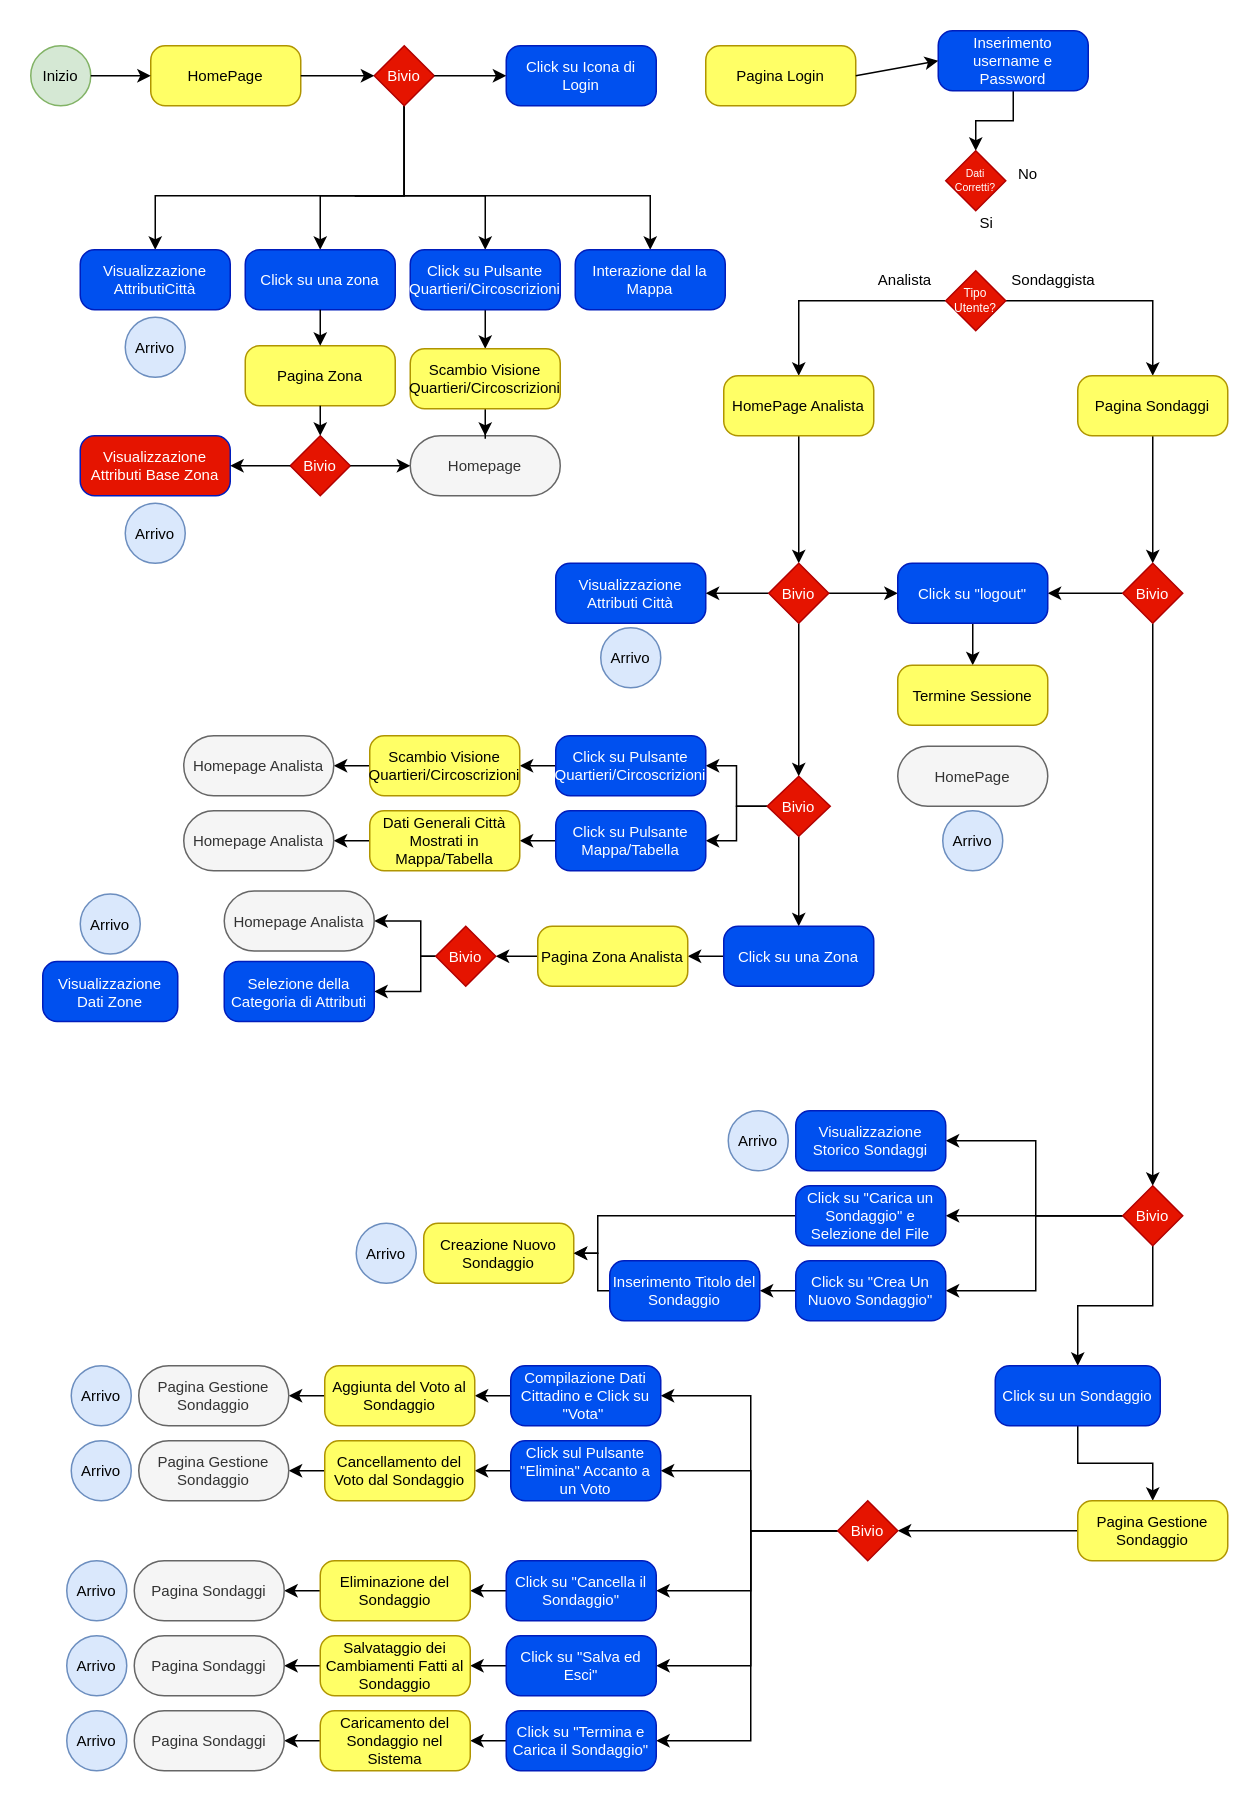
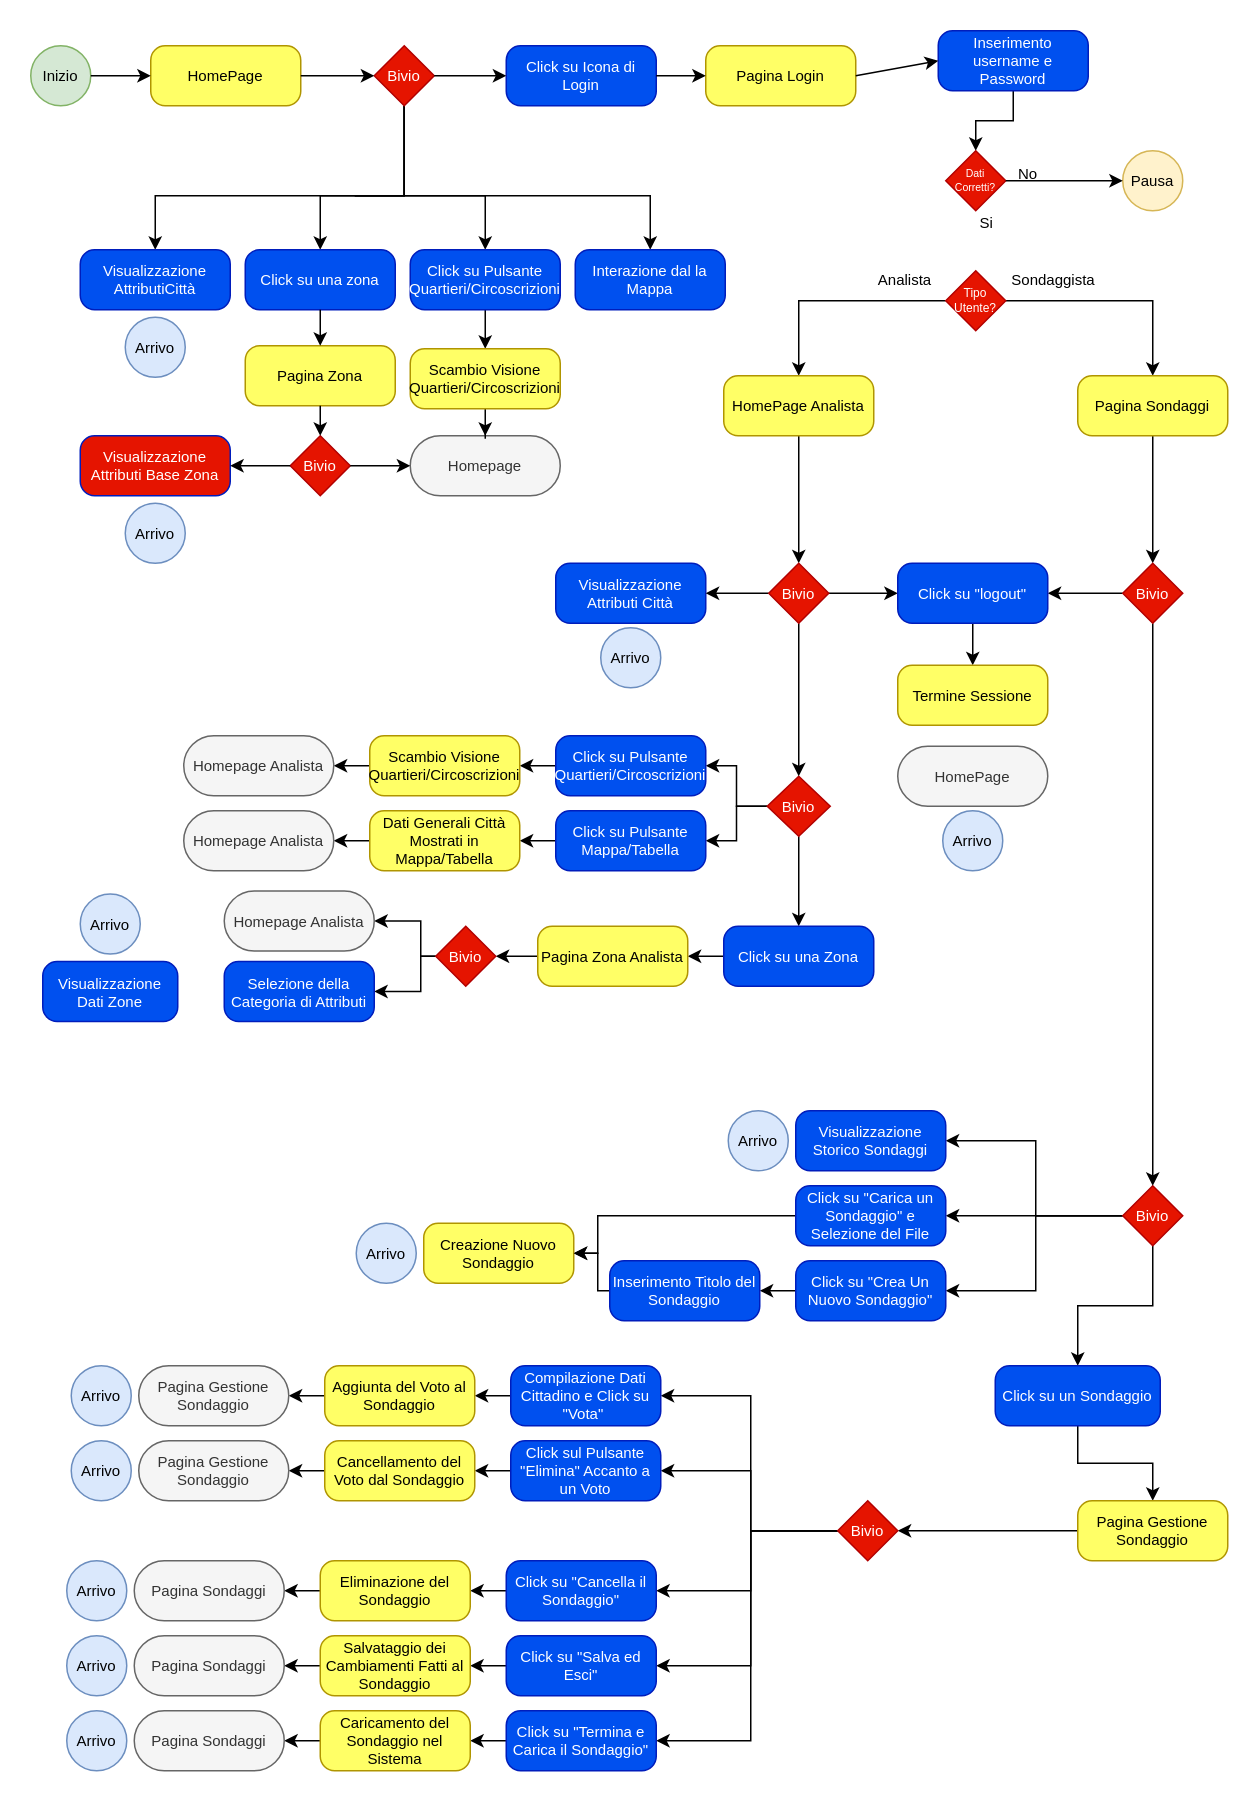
edge "Click su Icona di Login" -> "Pagina Login": added
edge "Dati Corretti?" -> "Pausa": added
node "Pausa": added
